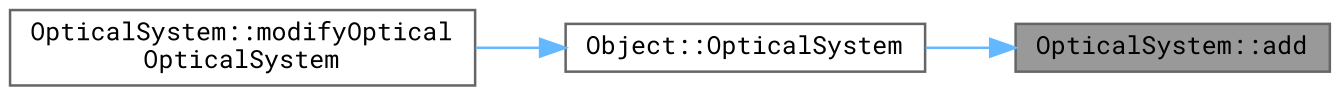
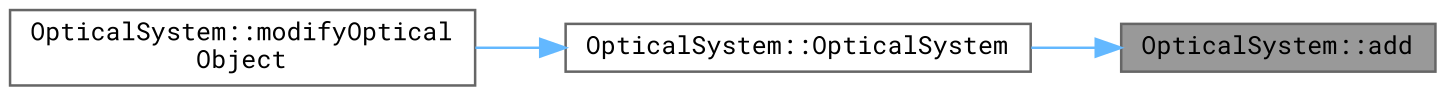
node "OpticalSystem::modifyOptical OpticalSystem": label "OpticalSystem::modifyOptical OpticalSystem" -> "OpticalSystem::modifyOptical Object"
node "Object::OpticalSystem": label "Object::OpticalSystem" -> "OpticalSystem::OpticalSystem"
